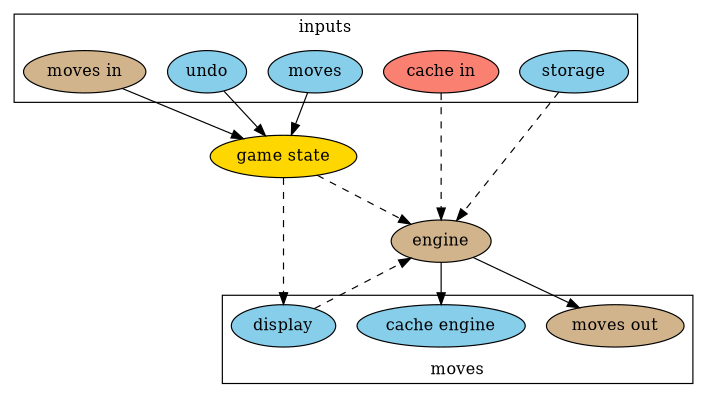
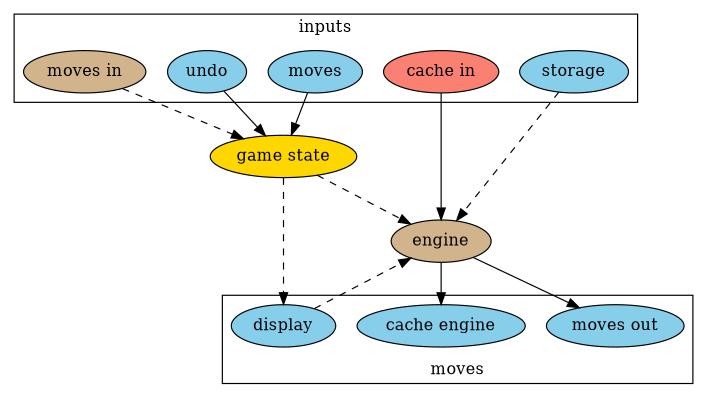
edge "moves in" -> "game state": style solid -> dashed
edge "cache in" -> "engine": style dashed -> solid
node "moves out": fillcolor tan -> skyblue
